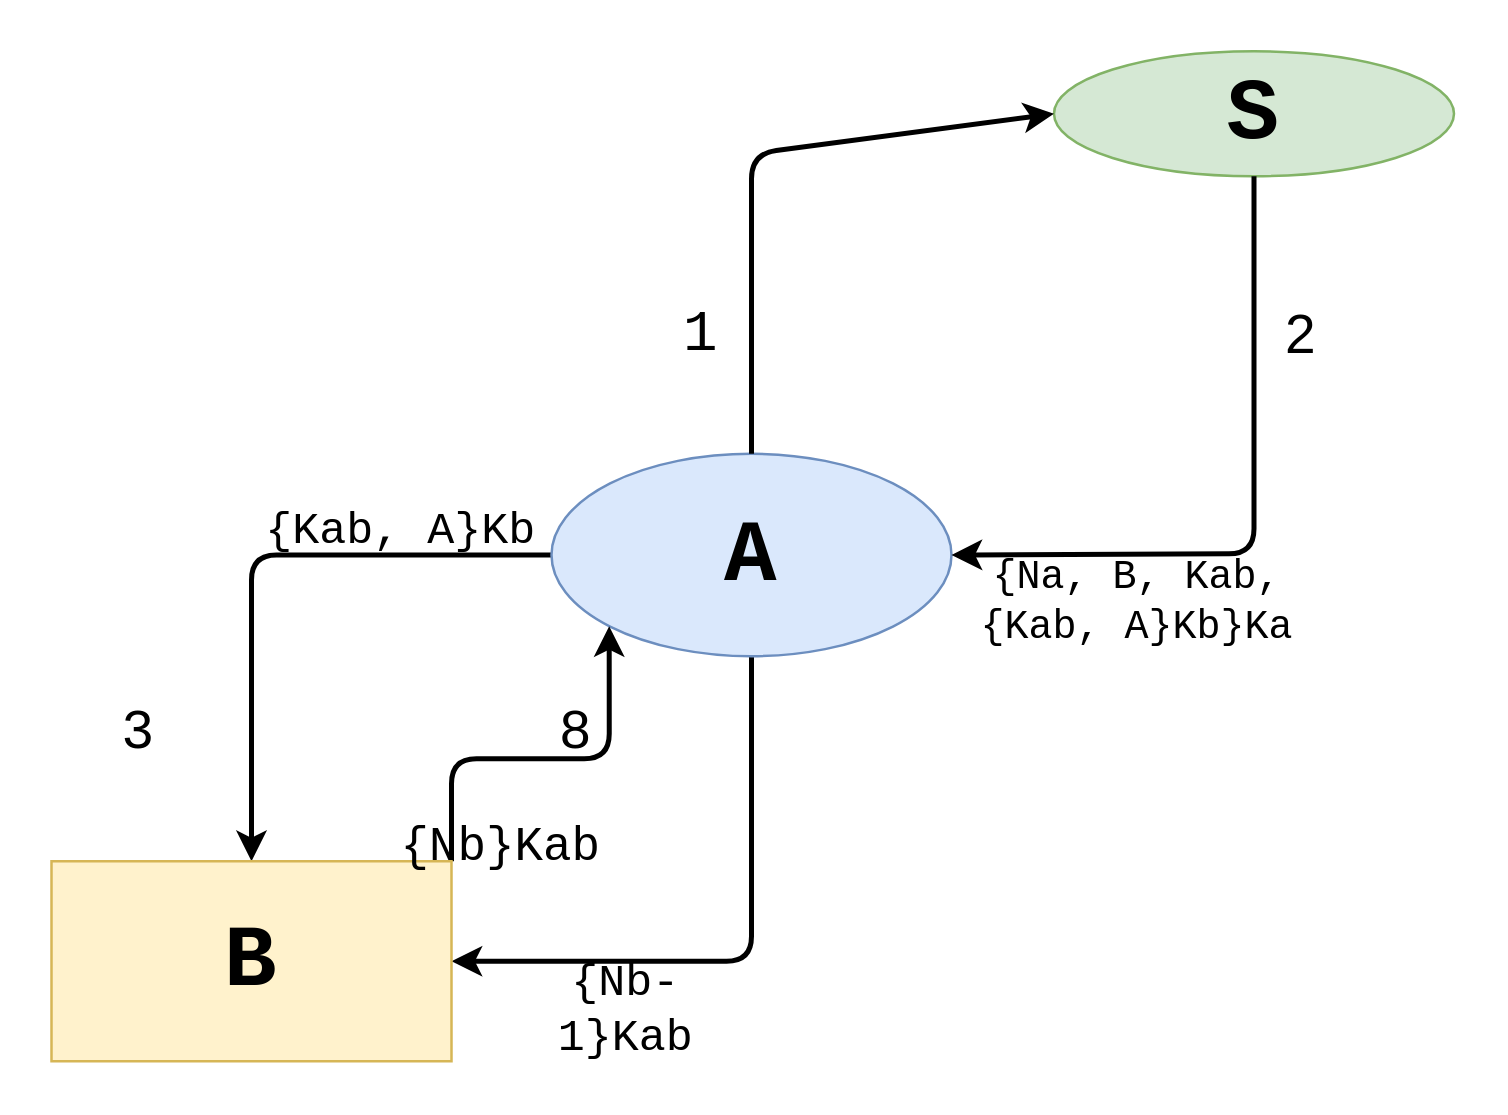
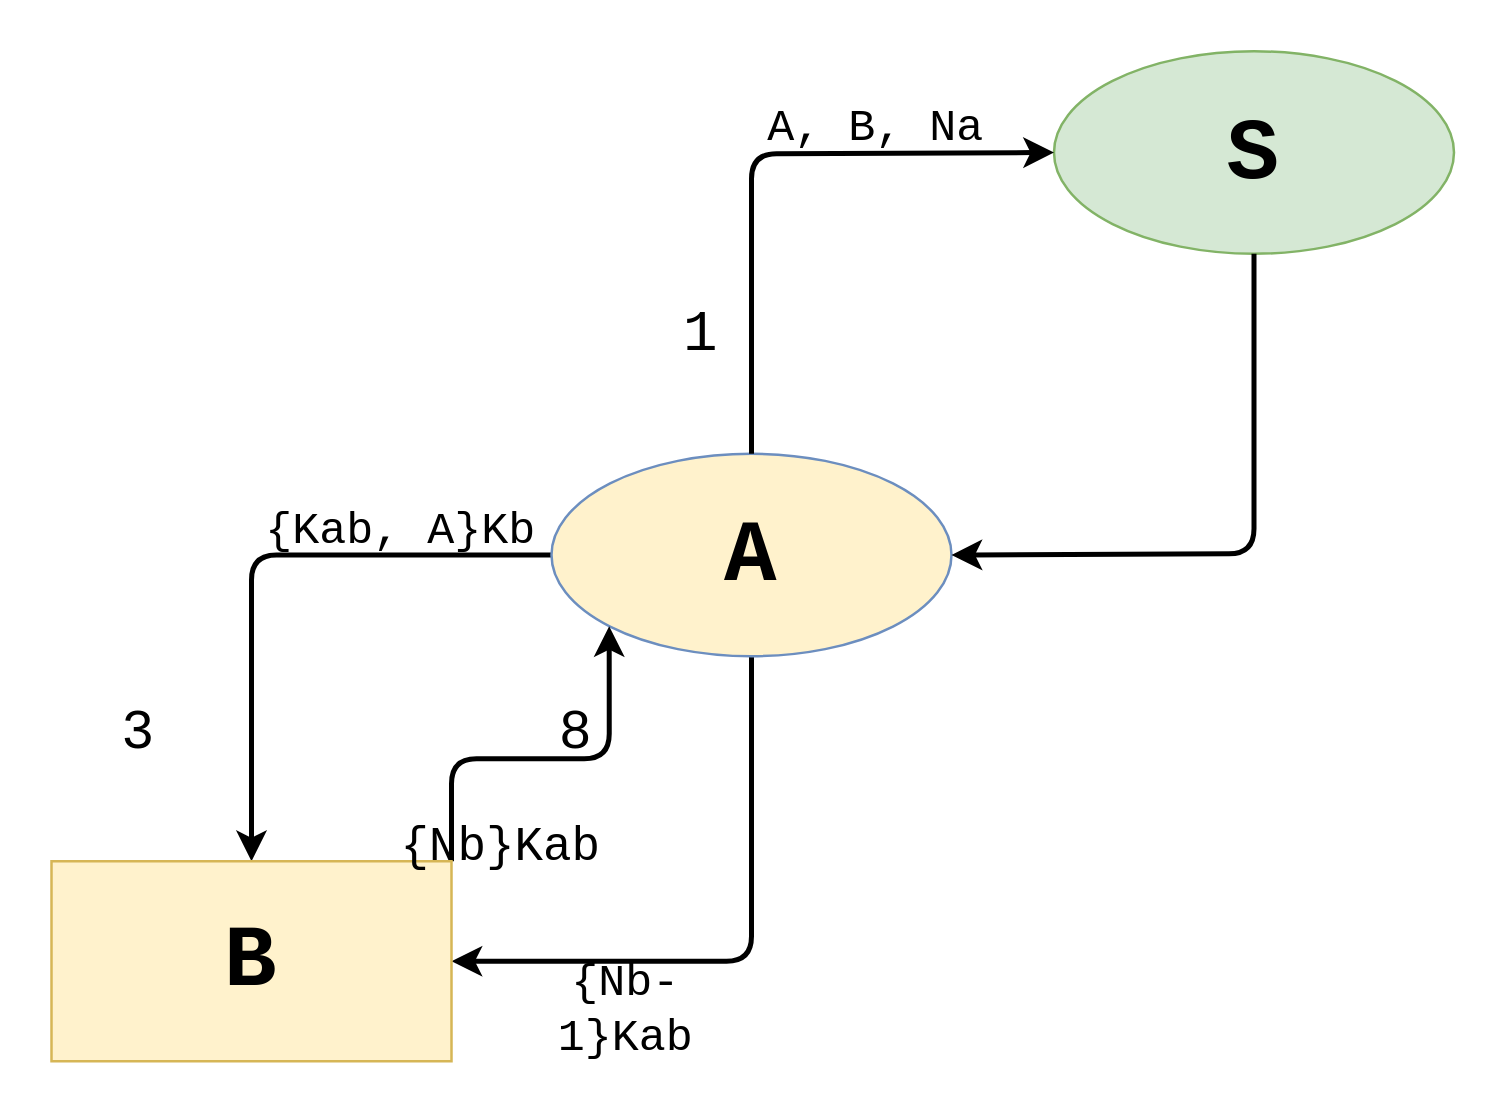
node "S": size 400x125 -> 400x203
node "A, B, Na": added
node "2": removed
node "A": fillcolor #dae8fc -> #fff2cc
node "{Na, B, Kab, {Kab, A}Kb}Ka": removed
